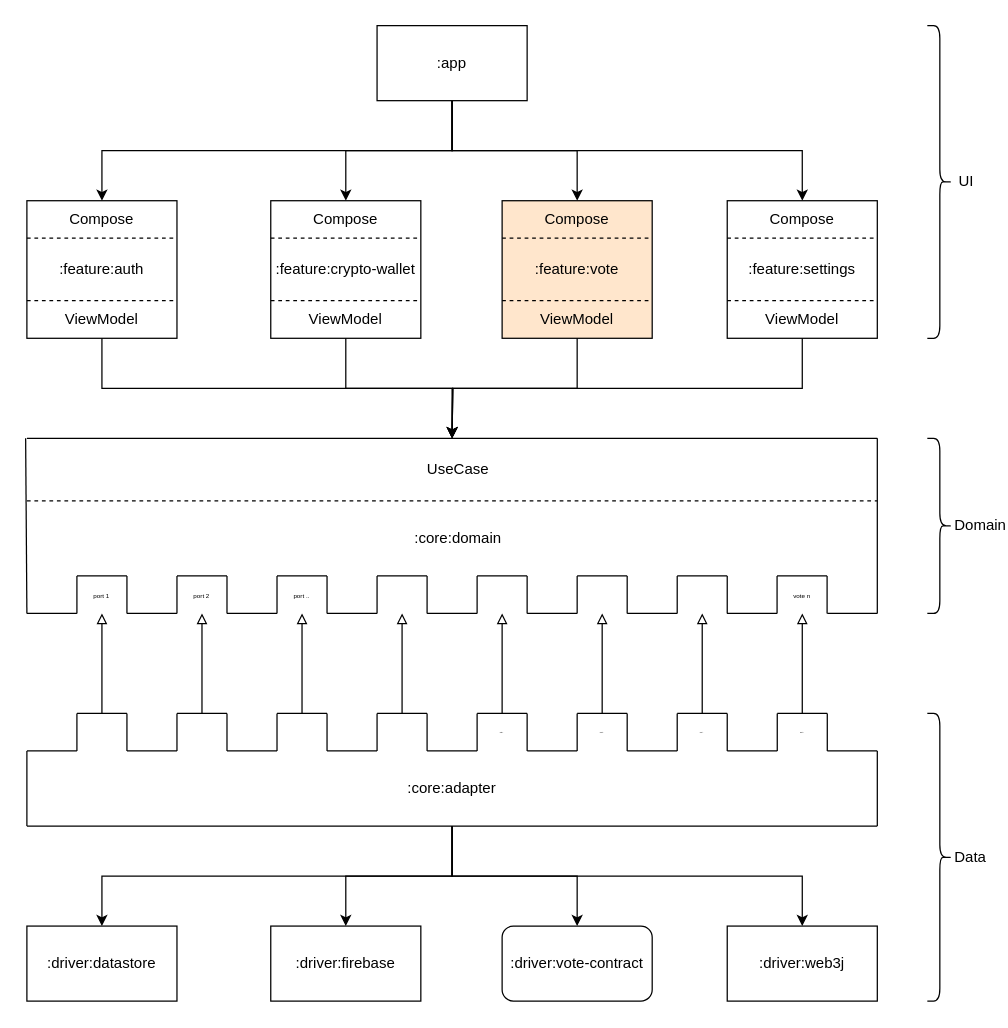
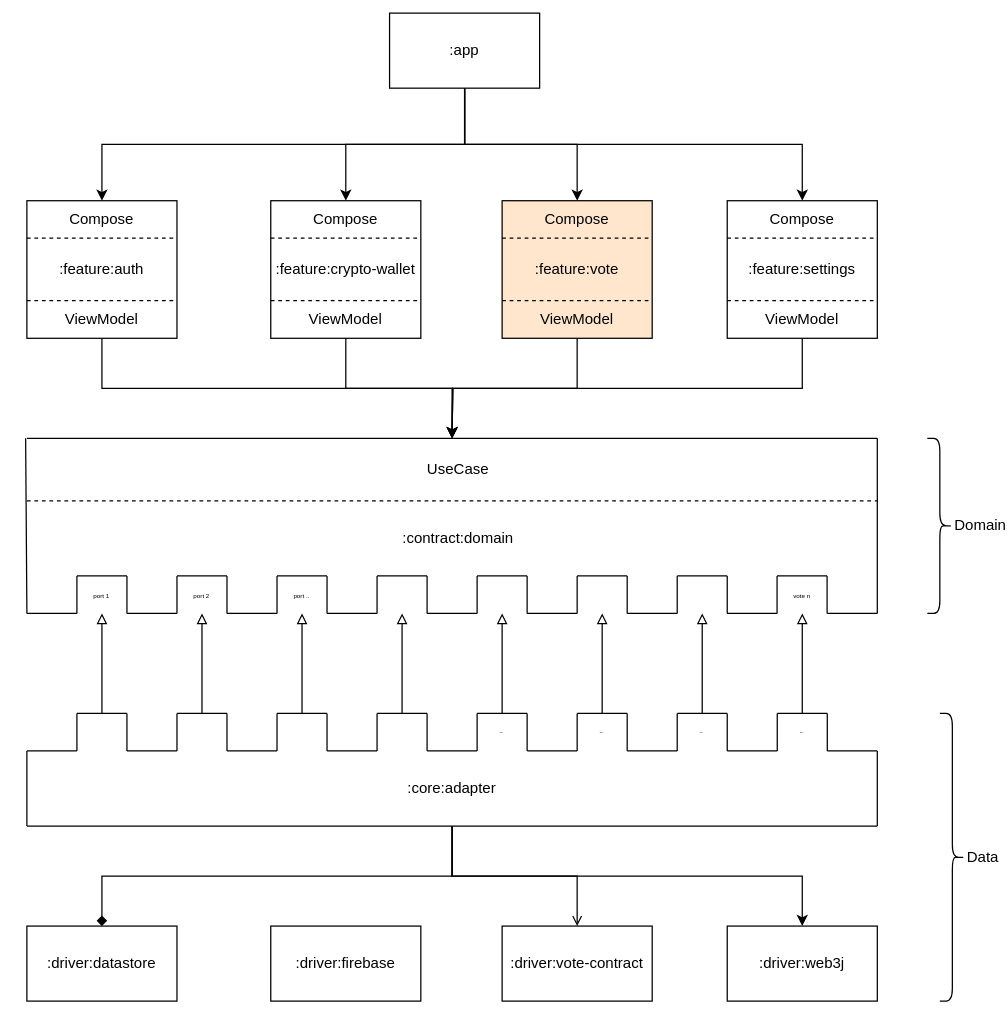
node ":app": moved (452, 63) -> (464, 51)
node "UI": removed
node ":core:domain": label ":core:domain" -> ":contract:domain"
node "Data": moved (939, 857) -> (952, 857)
edge ":core:adapter" -> ":driver:firebase": removed
edge ":core:adapter" -> ":driver:datastore": arrowhead classic -> diamond
edge ":core:adapter" -> ":driver:vote-contract": arrowhead classic -> open
node ":driver:vote-contract": shape rounded rectangle -> rectangle
